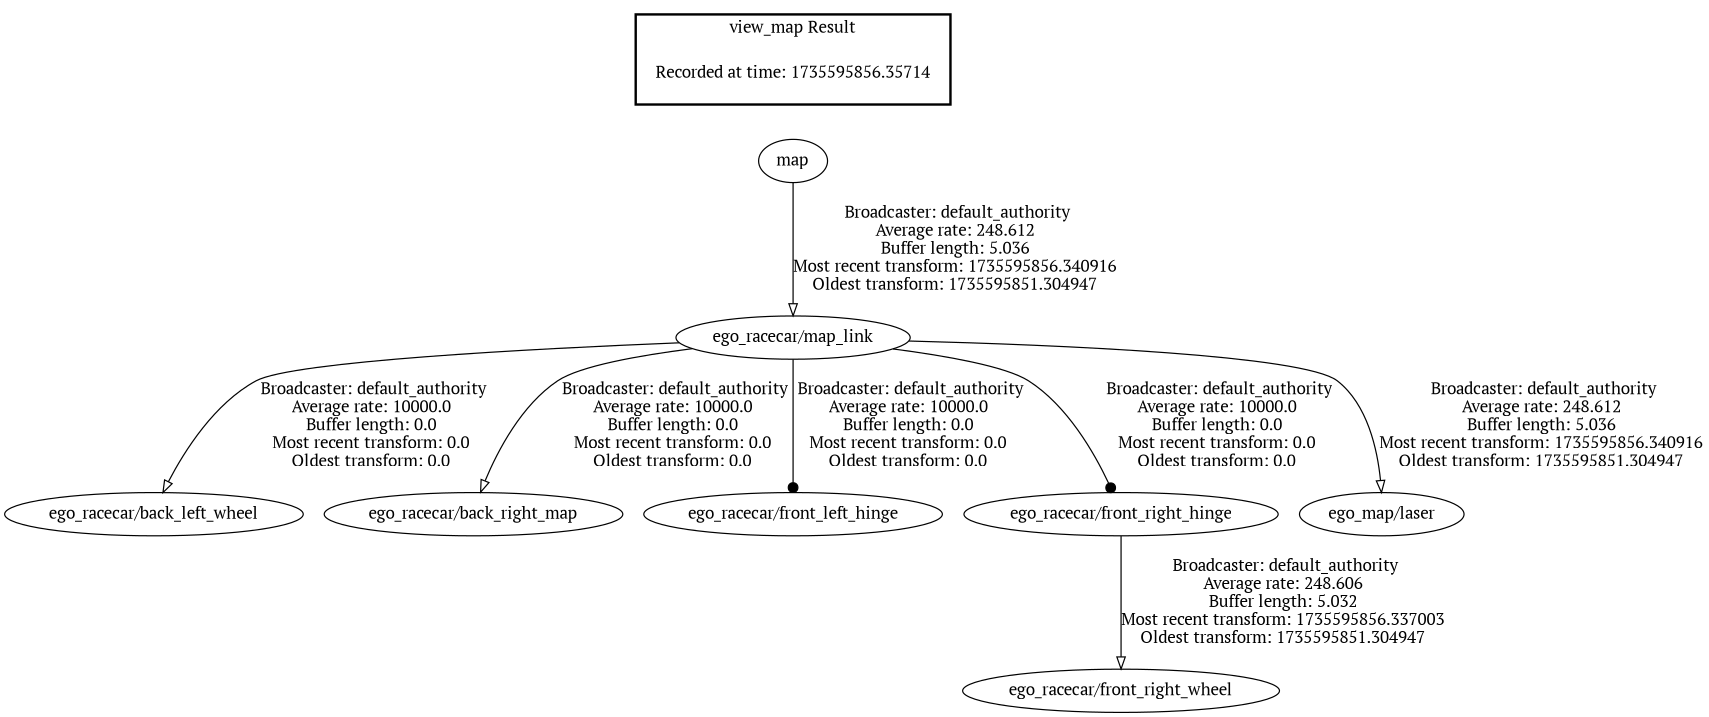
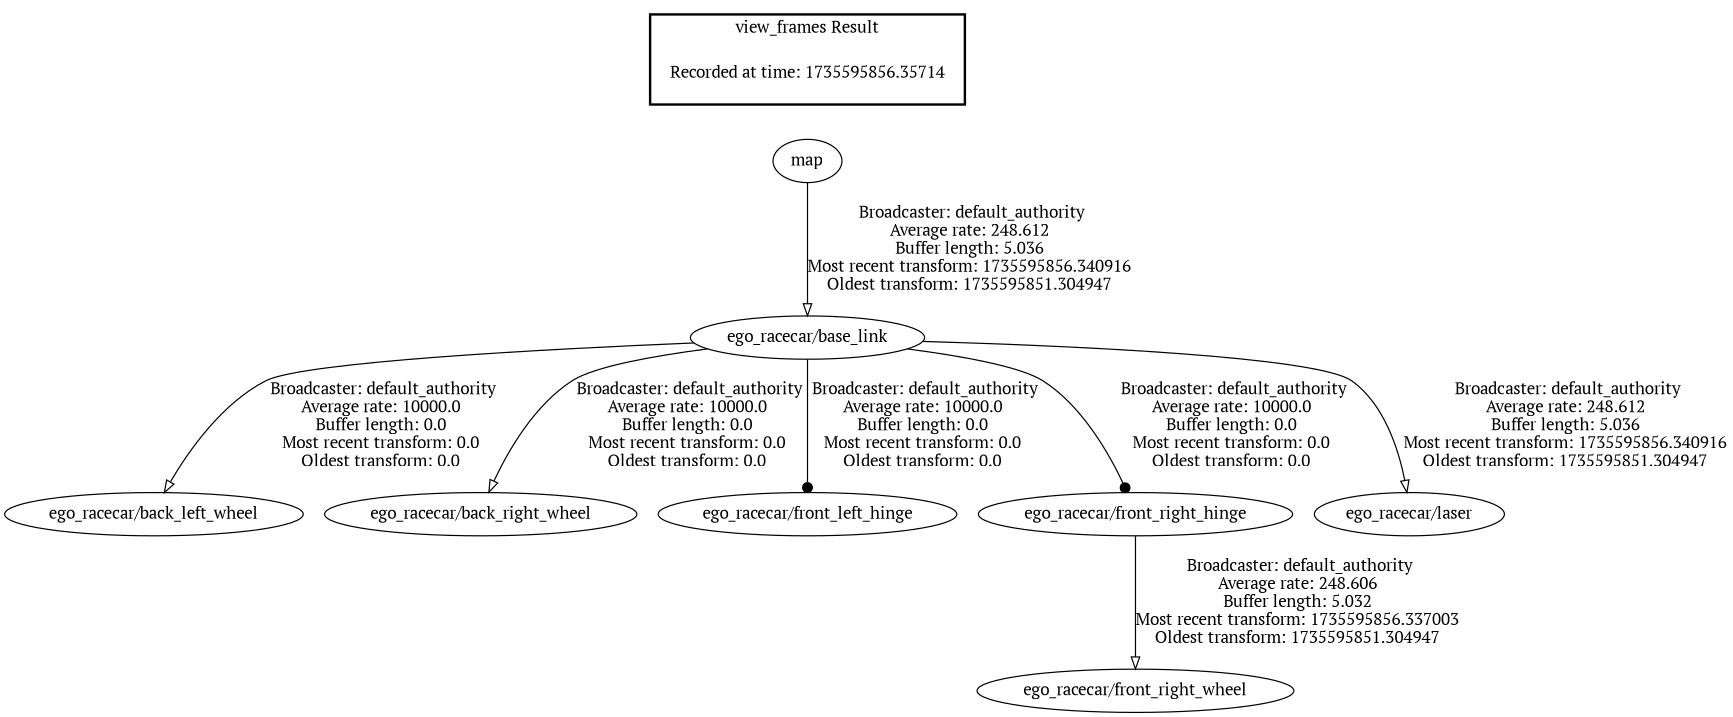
cluster "view_map Result": label "view_map Result" -> "view_frames Result"
node "ego_racecar/map_link": label "ego_racecar/map_link" -> "ego_racecar/base_link"
node "ego_racecar/back_right_map": label "ego_racecar/back_right_map" -> "ego_racecar/back_right_wheel"
node "ego_map/laser": label "ego_map/laser" -> "ego_racecar/laser"
